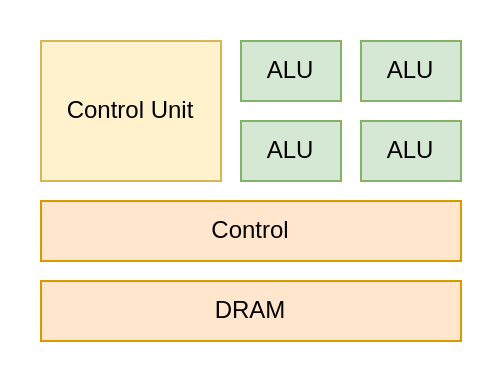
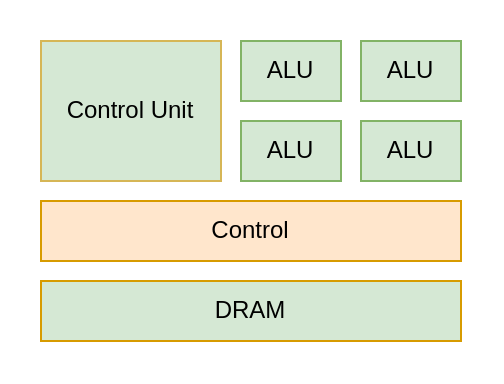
node "Control Unit": fillcolor #fff2cc -> #d5e8d4
node "DRAM": fillcolor #ffe6cc -> #d5e8d4
